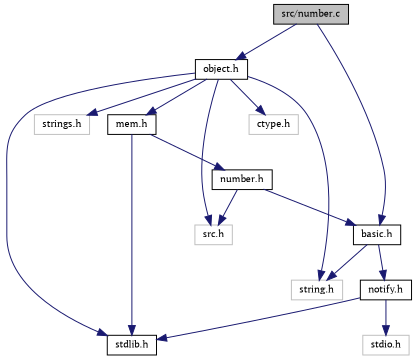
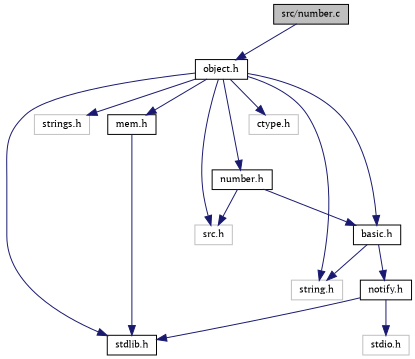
edge "src/number.c" -> "basic.h": now "object.h" -> "basic.h"
edge "mem.h" -> "number.h": now "object.h" -> "number.h"
